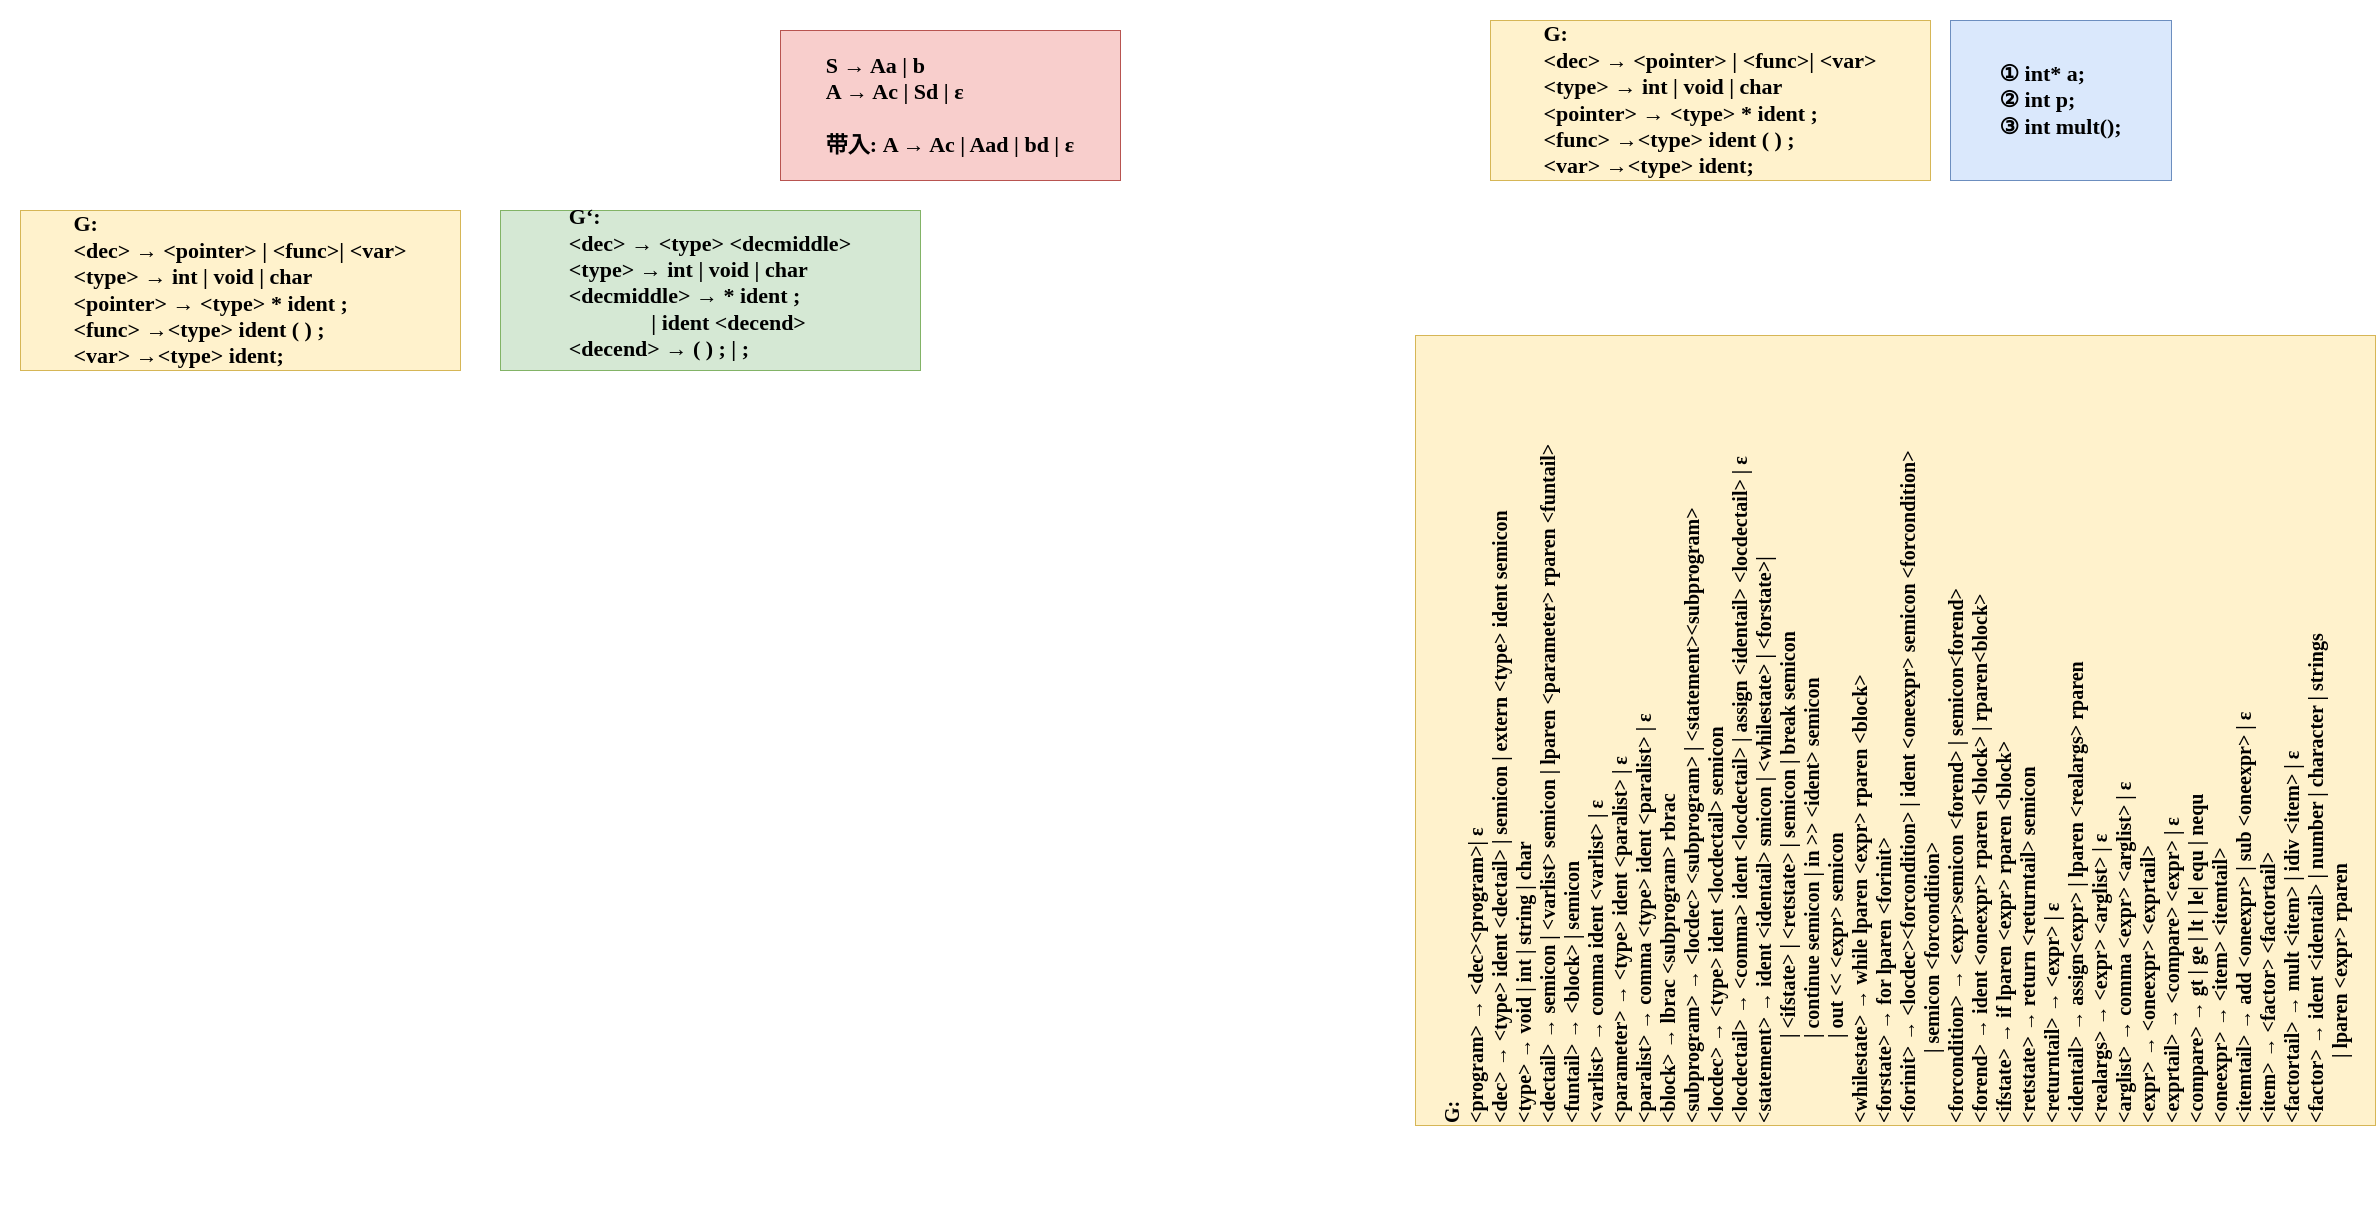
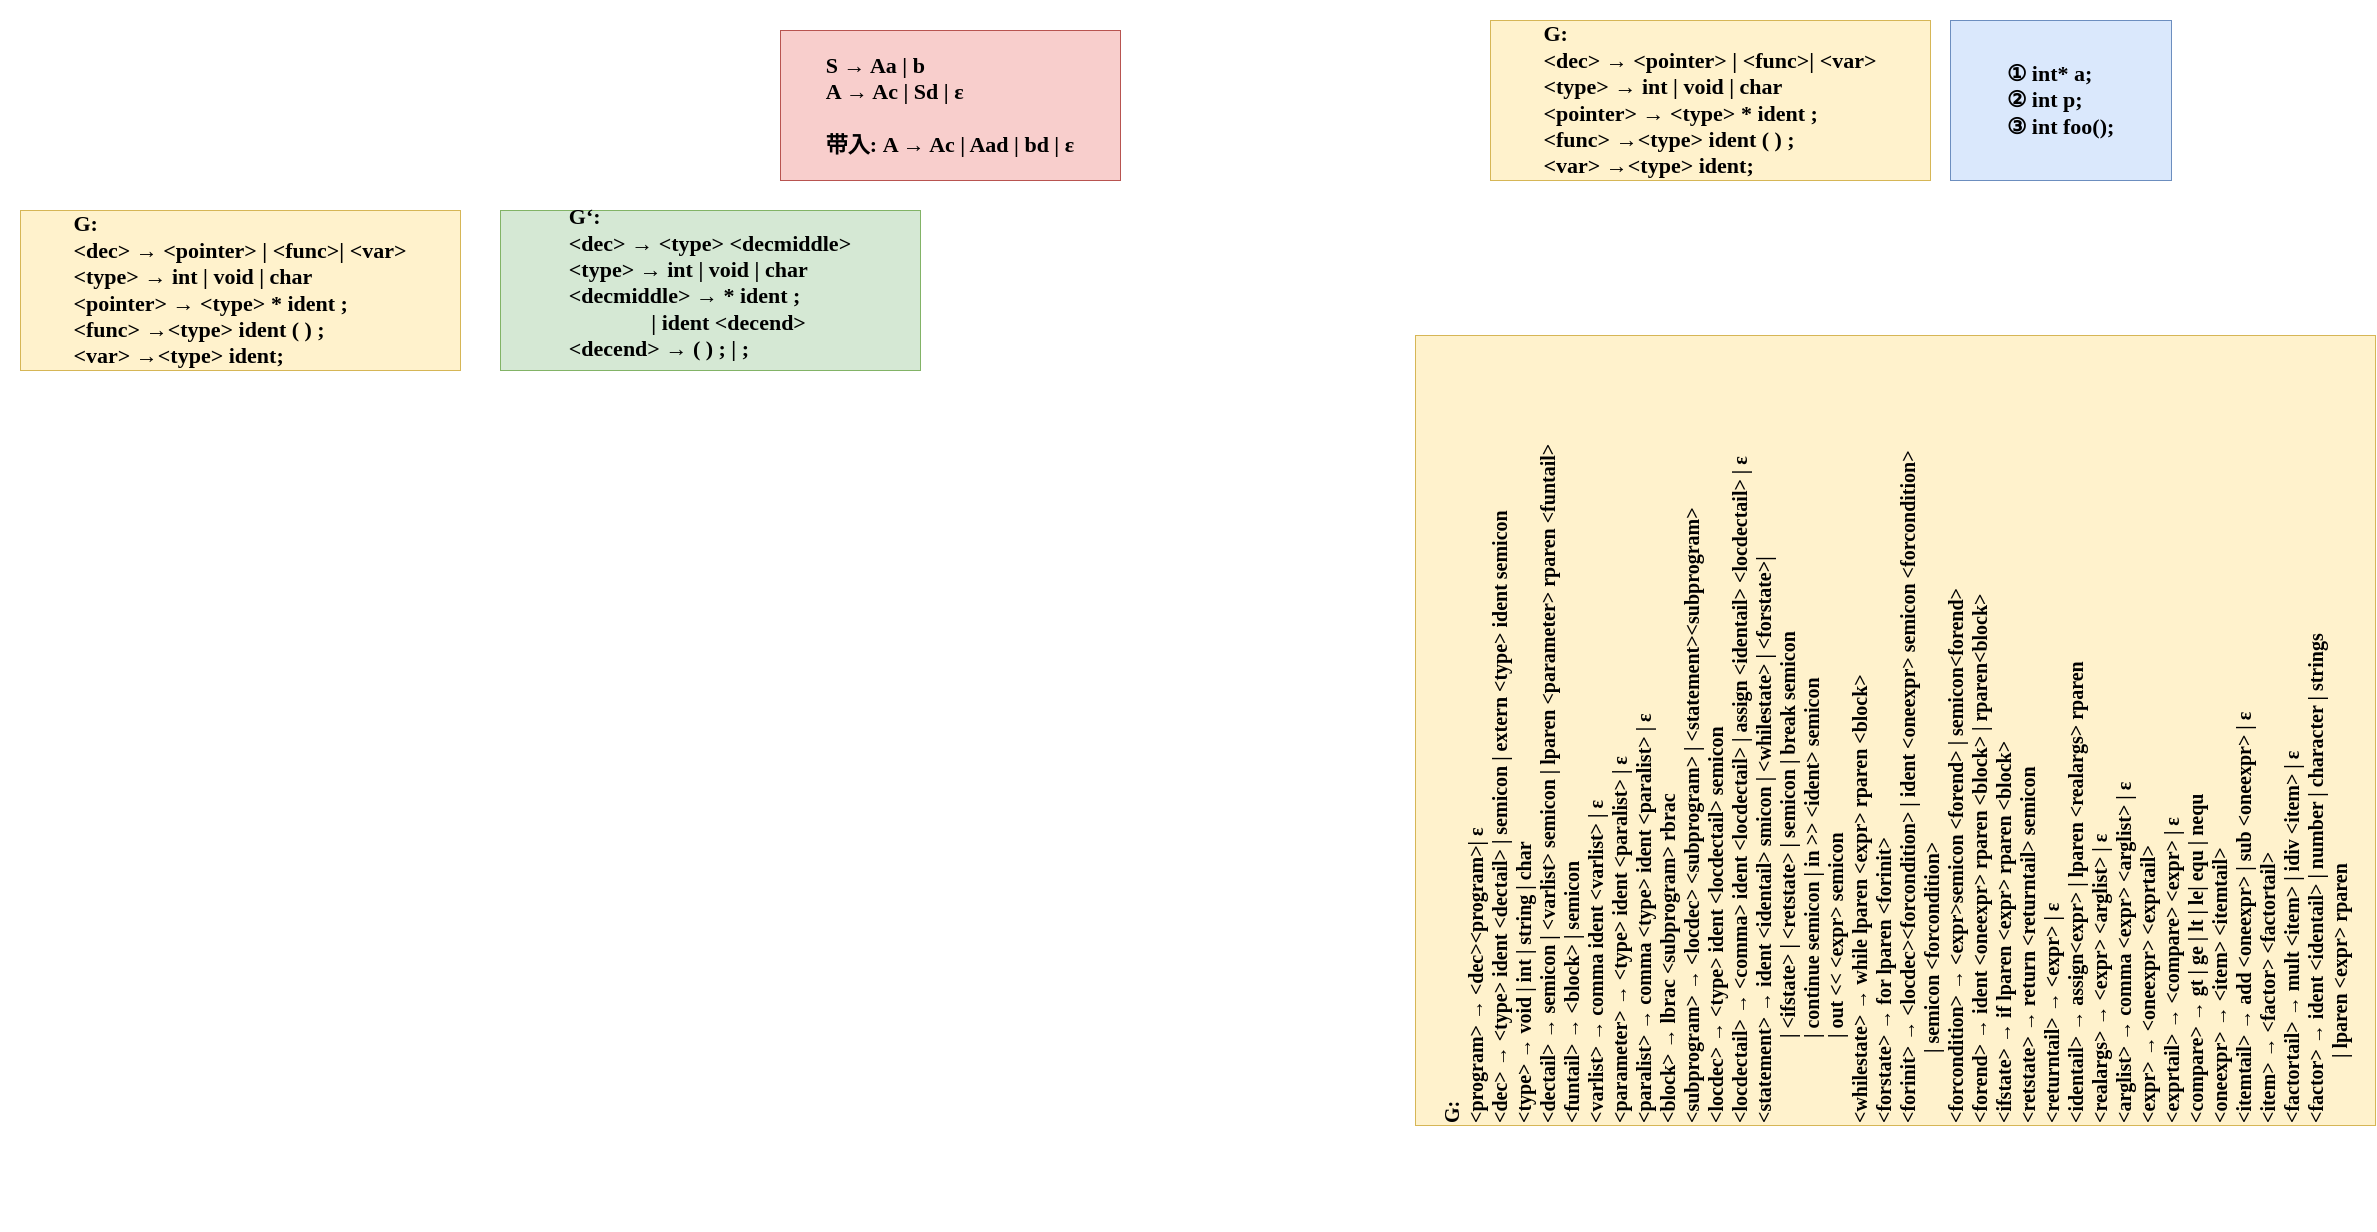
node "① int* a; ② int p; ③ int mult();": label "① int* a; ② int p; ③ int mult();" -> "① int* a; ② int p; ③ int foo();"
